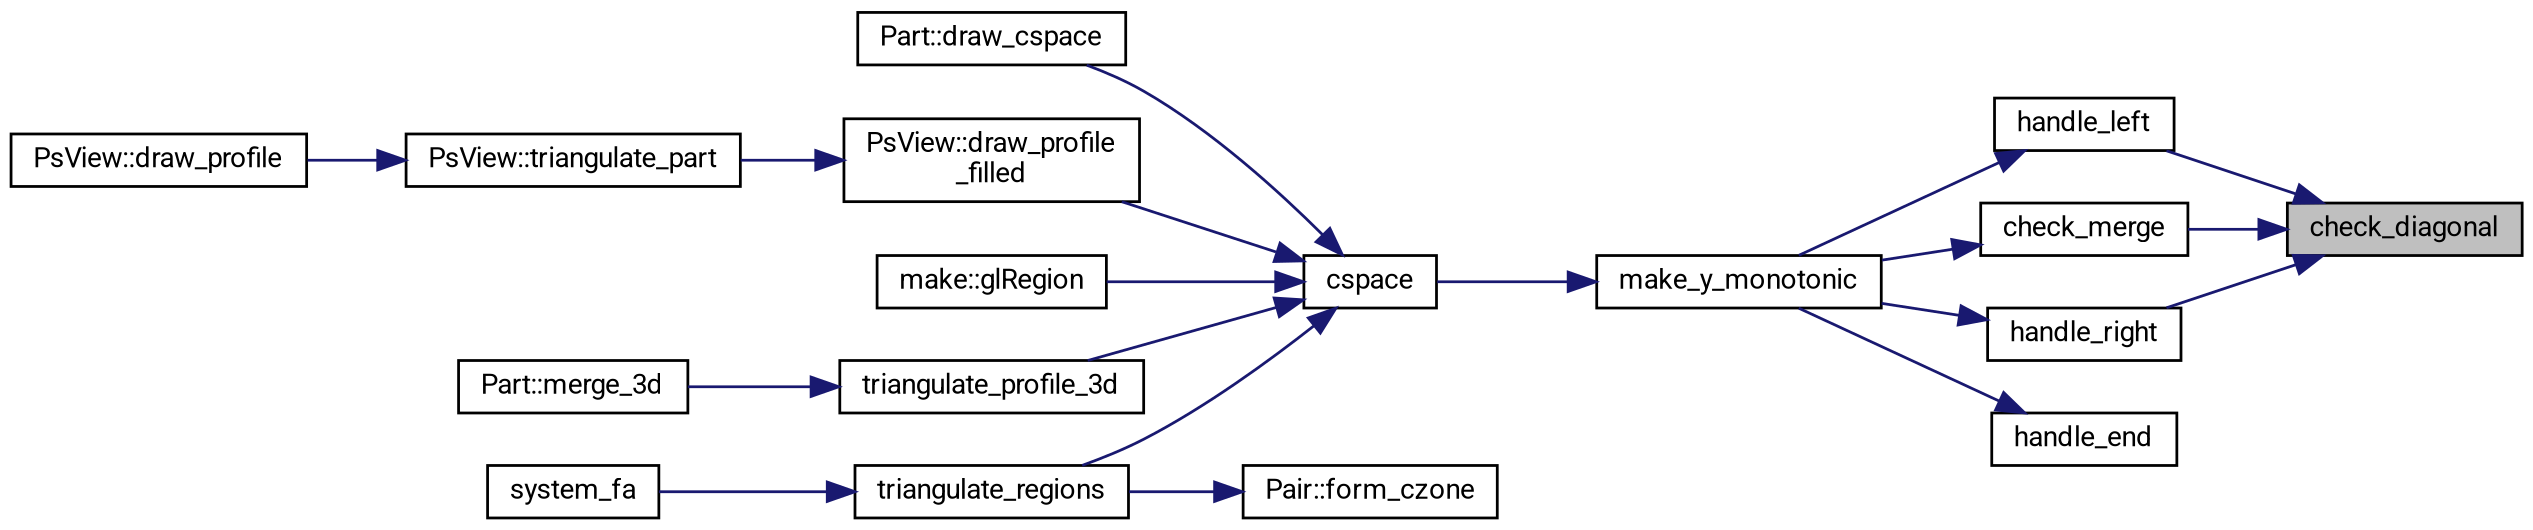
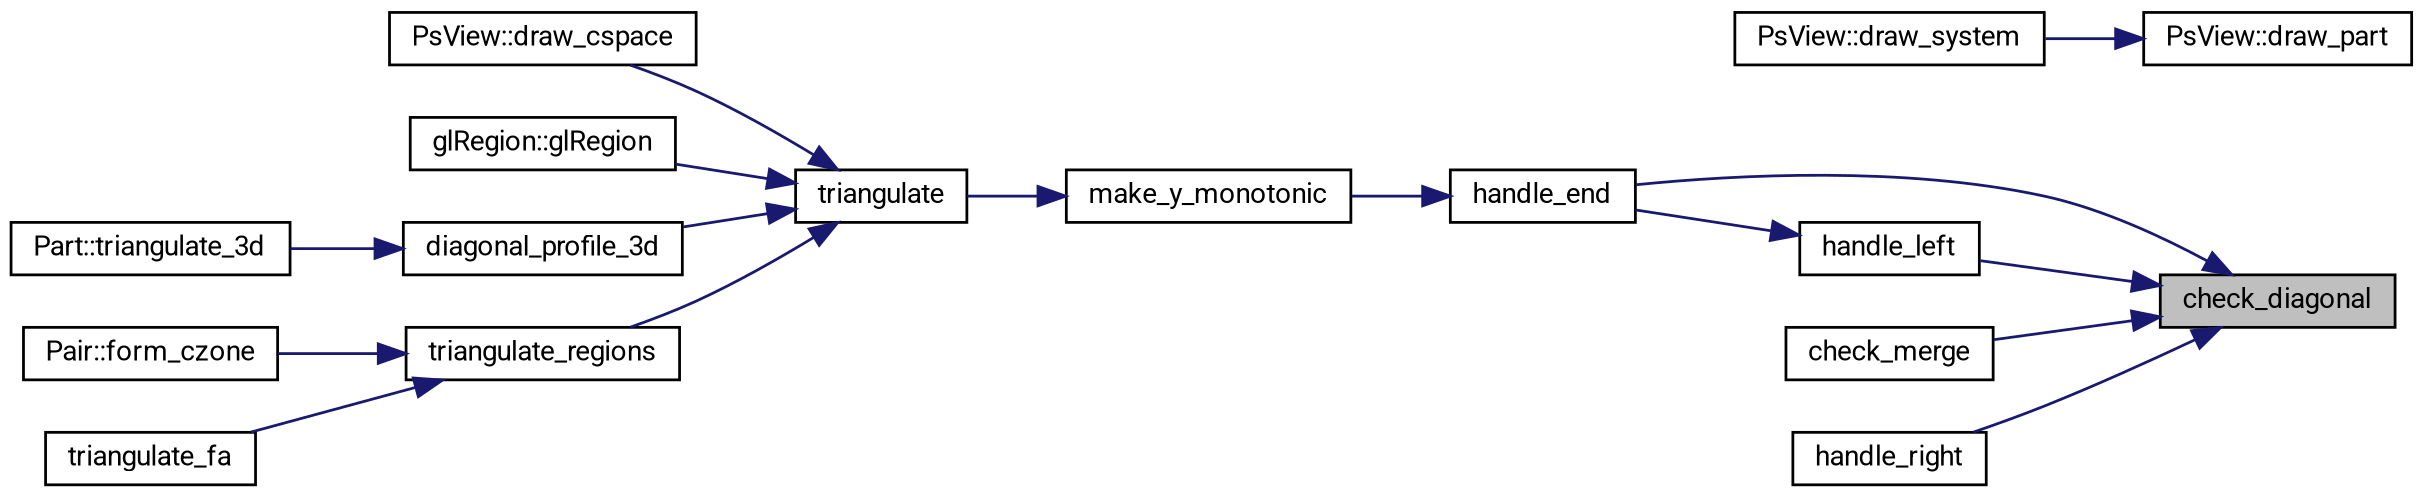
node "Part::draw_cspace": label "Part::draw_cspace" -> "PsView::draw_cspace"
node "PsView::draw_profile": label "PsView::draw_profile" -> "PsView::draw_system"
node "PsView::triangulate_part": label "PsView::triangulate_part" -> "PsView::draw_part"
node "PsView::draw_profile _filled": removed
edge "handle_end" -> "check_diagonal": added
edge "make_y_monotonic" -> "handle_left": now "handle_end" -> "handle_left"
edge "make_y_monotonic" -> "check_merge": removed
node "make::glRegion": label "make::glRegion" -> "glRegion::glRegion"
node "cspace": label "cspace" -> "triangulate"
edge "make_y_monotonic" -> "handle_right": removed
node "Part::merge_3d": label "Part::merge_3d" -> "Part::triangulate_3d"
node "triangulate_profile_3d": label "triangulate_profile_3d" -> "diagonal_profile_3d"
node "system_fa": label "system_fa" -> "triangulate_fa"
edge "triangulate_regions" -> "Pair::form_czone": reversed
